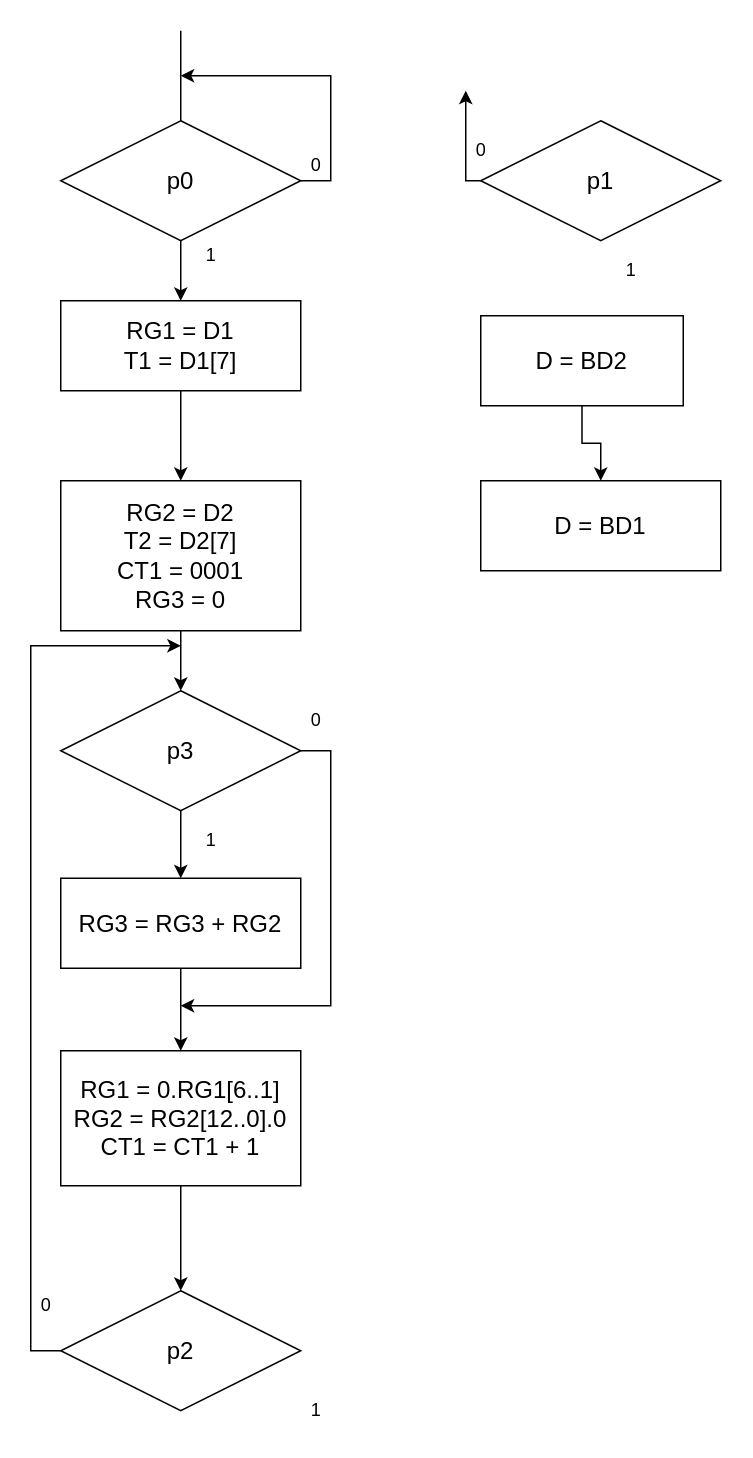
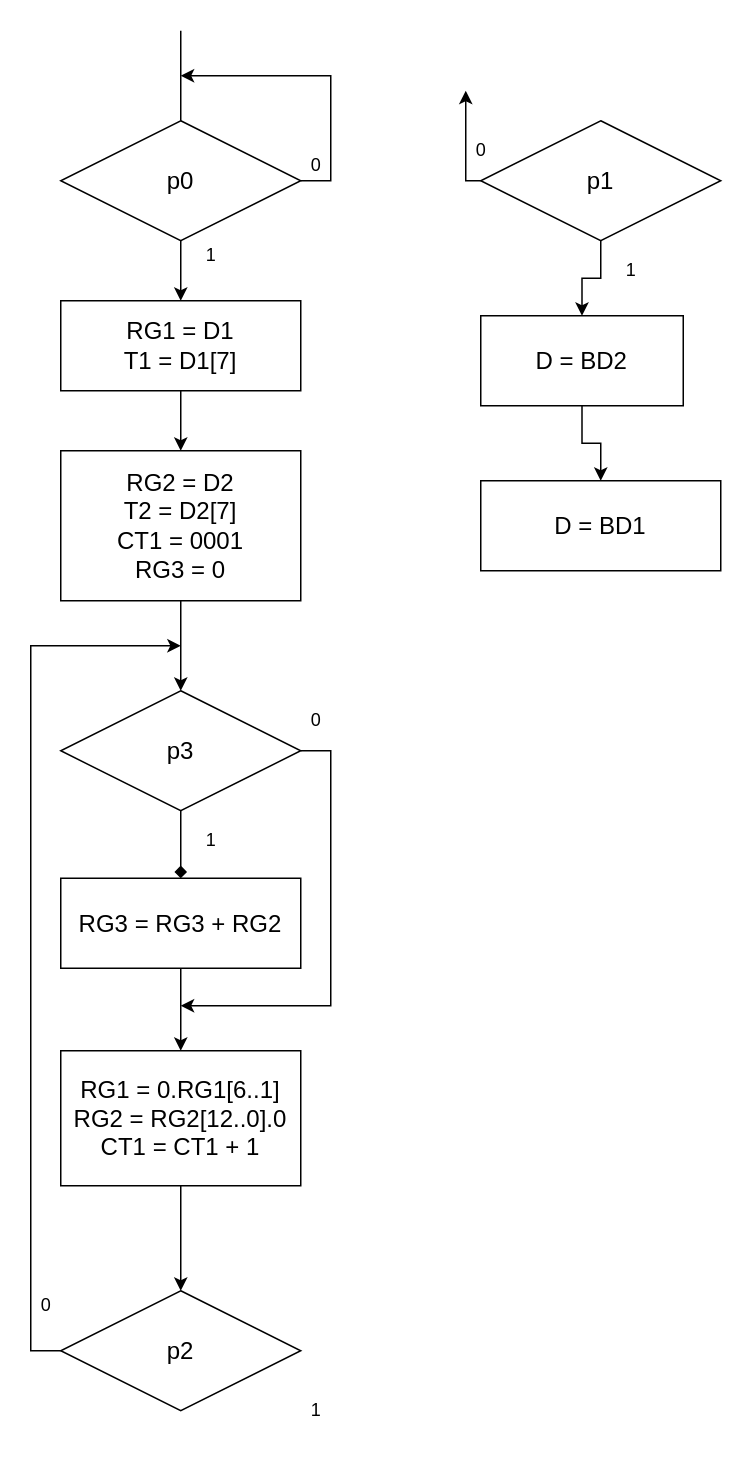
edge "p1" -> "D = BD2": added
node "RG2 = D2 T2 = D2[7] CT1 = 0001 RG3 = 0": moved (181, 556) -> (181, 526)
edge "p3" -> "RG3 = RG3 + RG2": arrowhead classic -> diamond
